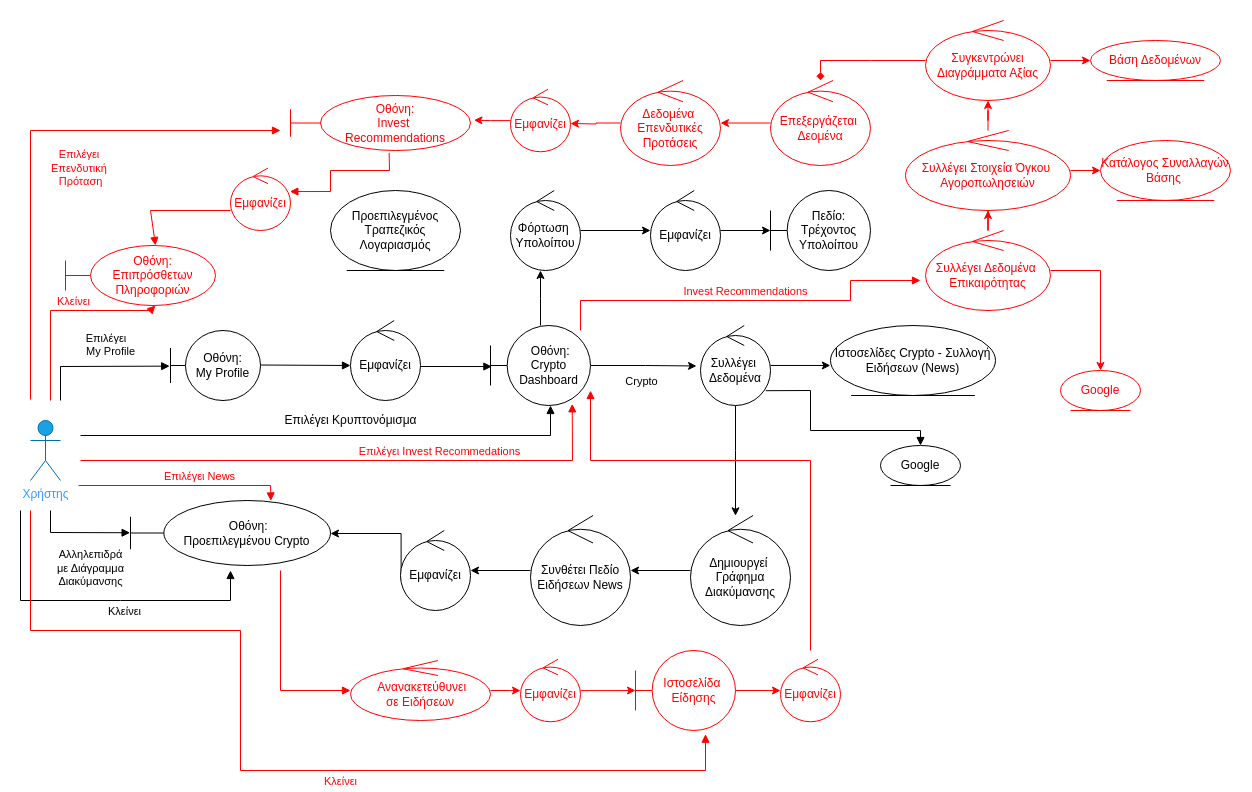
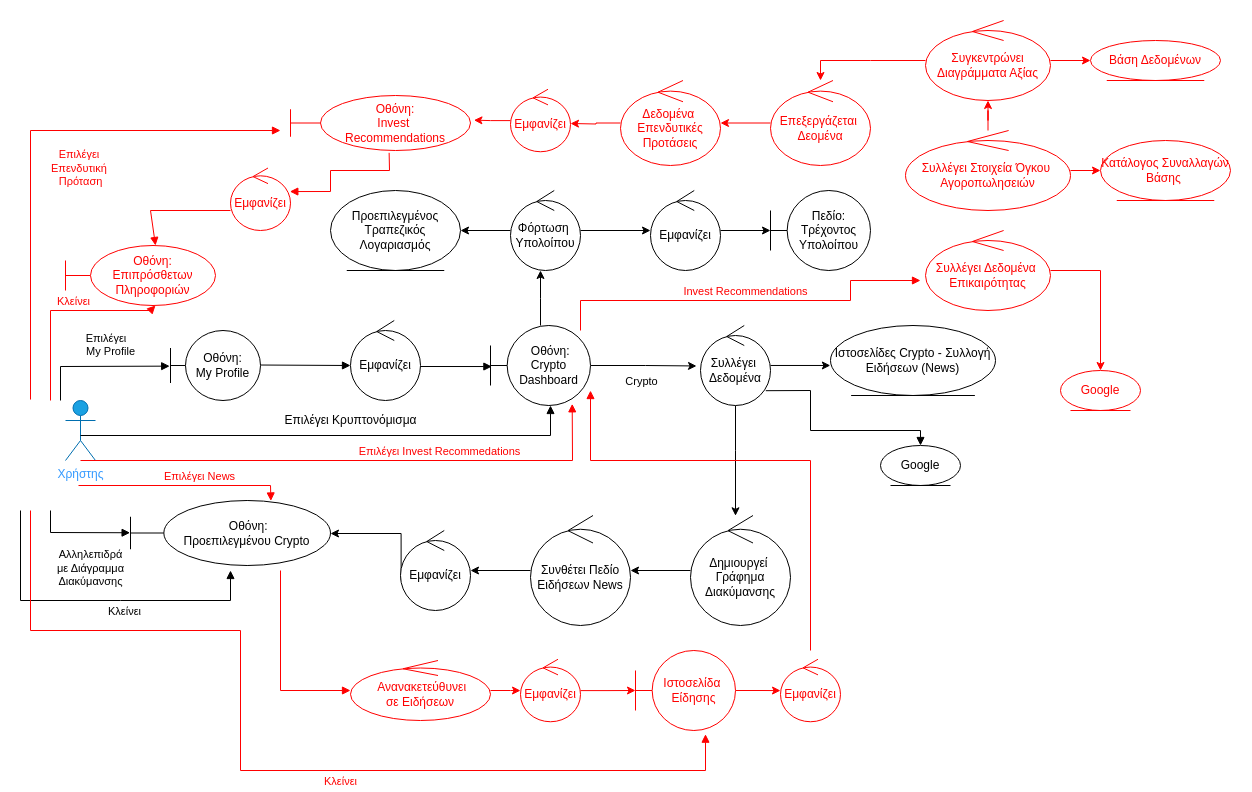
edge "Συγκεντρώνει Διαγράμματα Αξίας" -> "Επεξεργάζεται Δεομένα": arrowhead diamond -> classic
edge "Συλλέγει Δεδομένα Επικαιρότητας" -> "Συλλέγει Στοιχεία Όγκου Αγοροπωλησειών": removed
edge "Φόρτωση Υπολοίπου" -> "Προεπιλεγμένος Τραπεζικός Λογαριασμός": added
node "Χρήστης": moved (46, 451) -> (81, 431)
